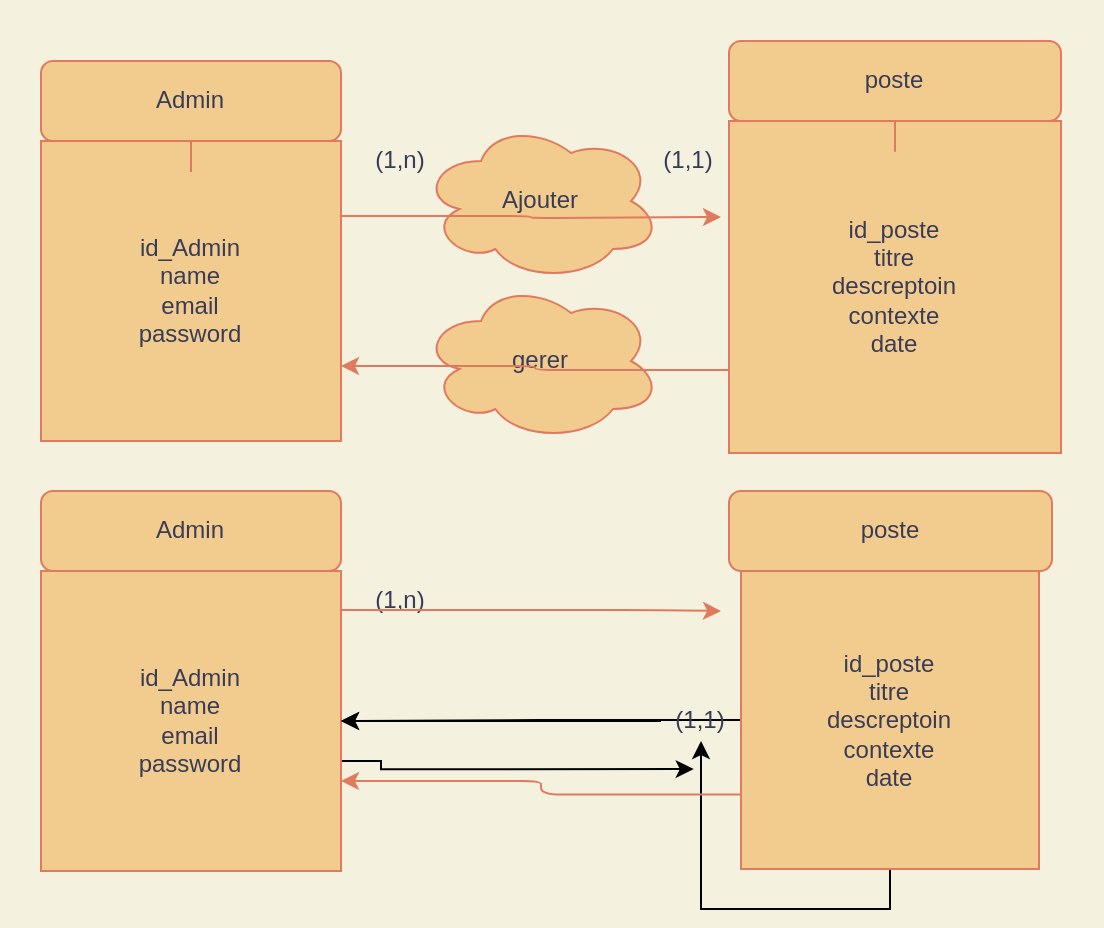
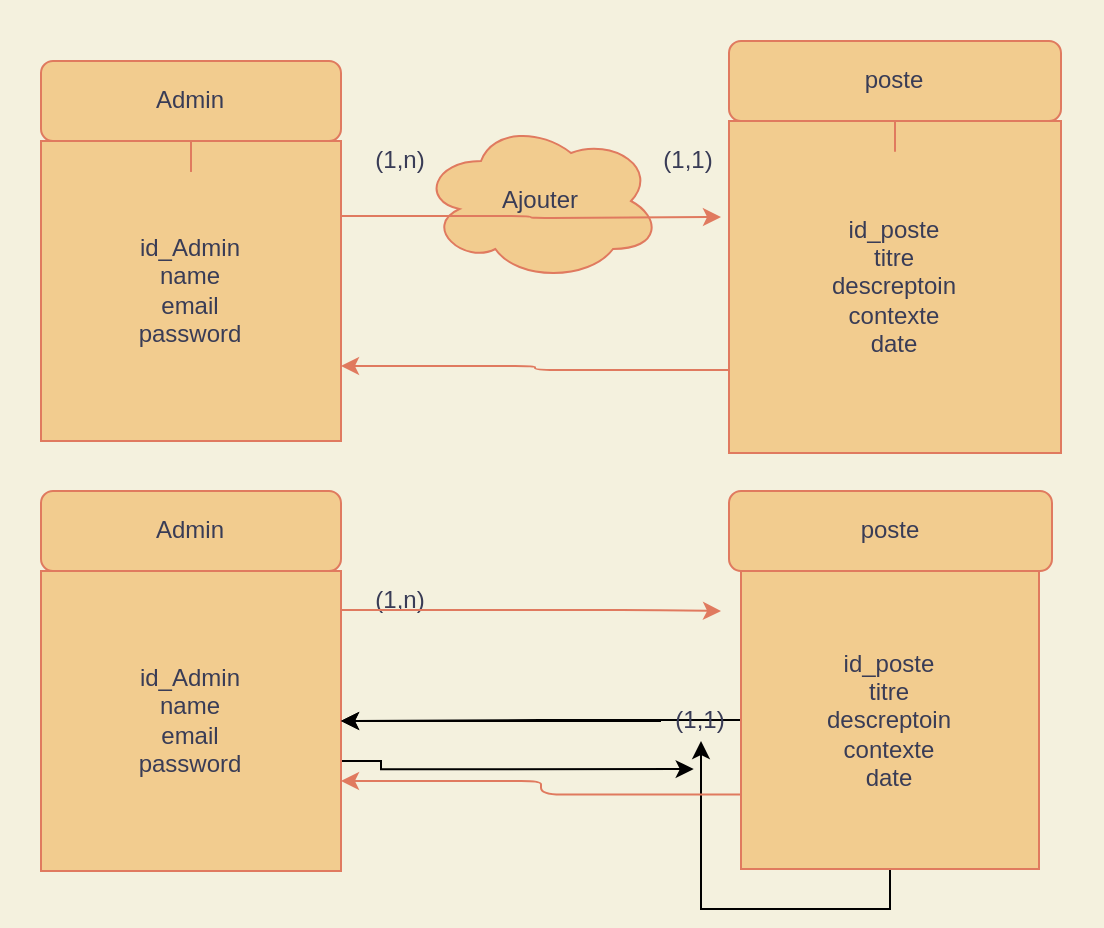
node "gerer": removed
